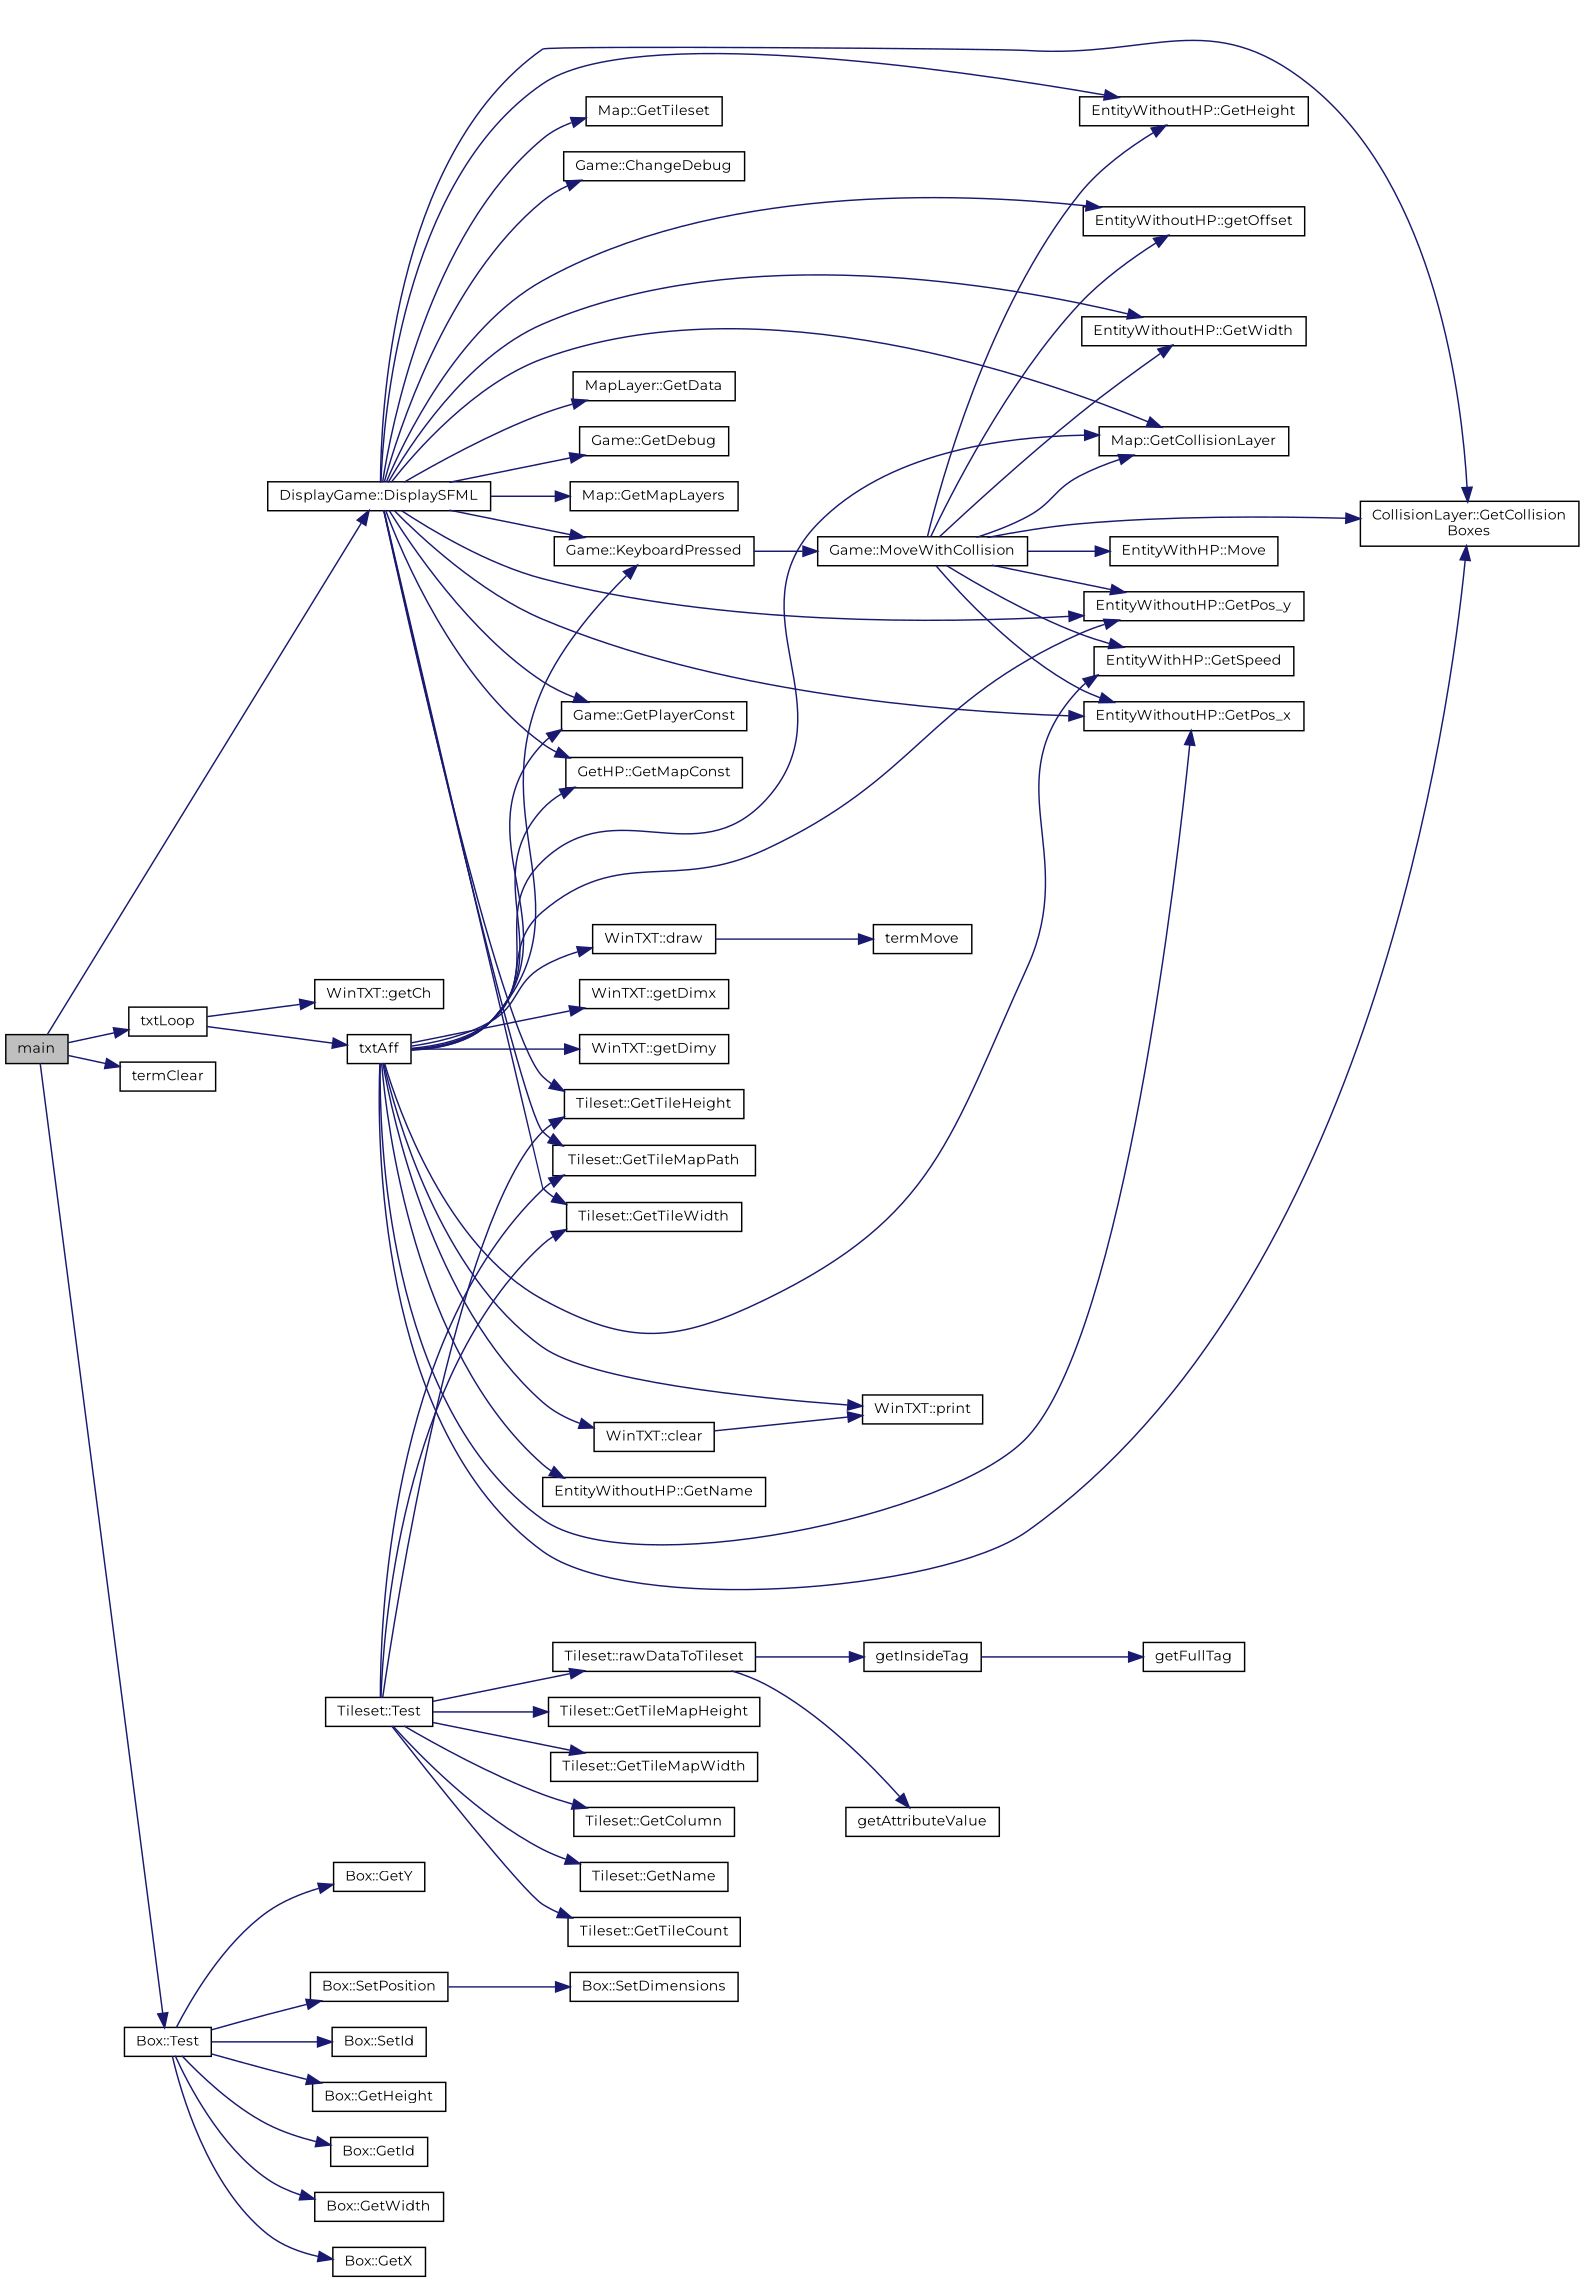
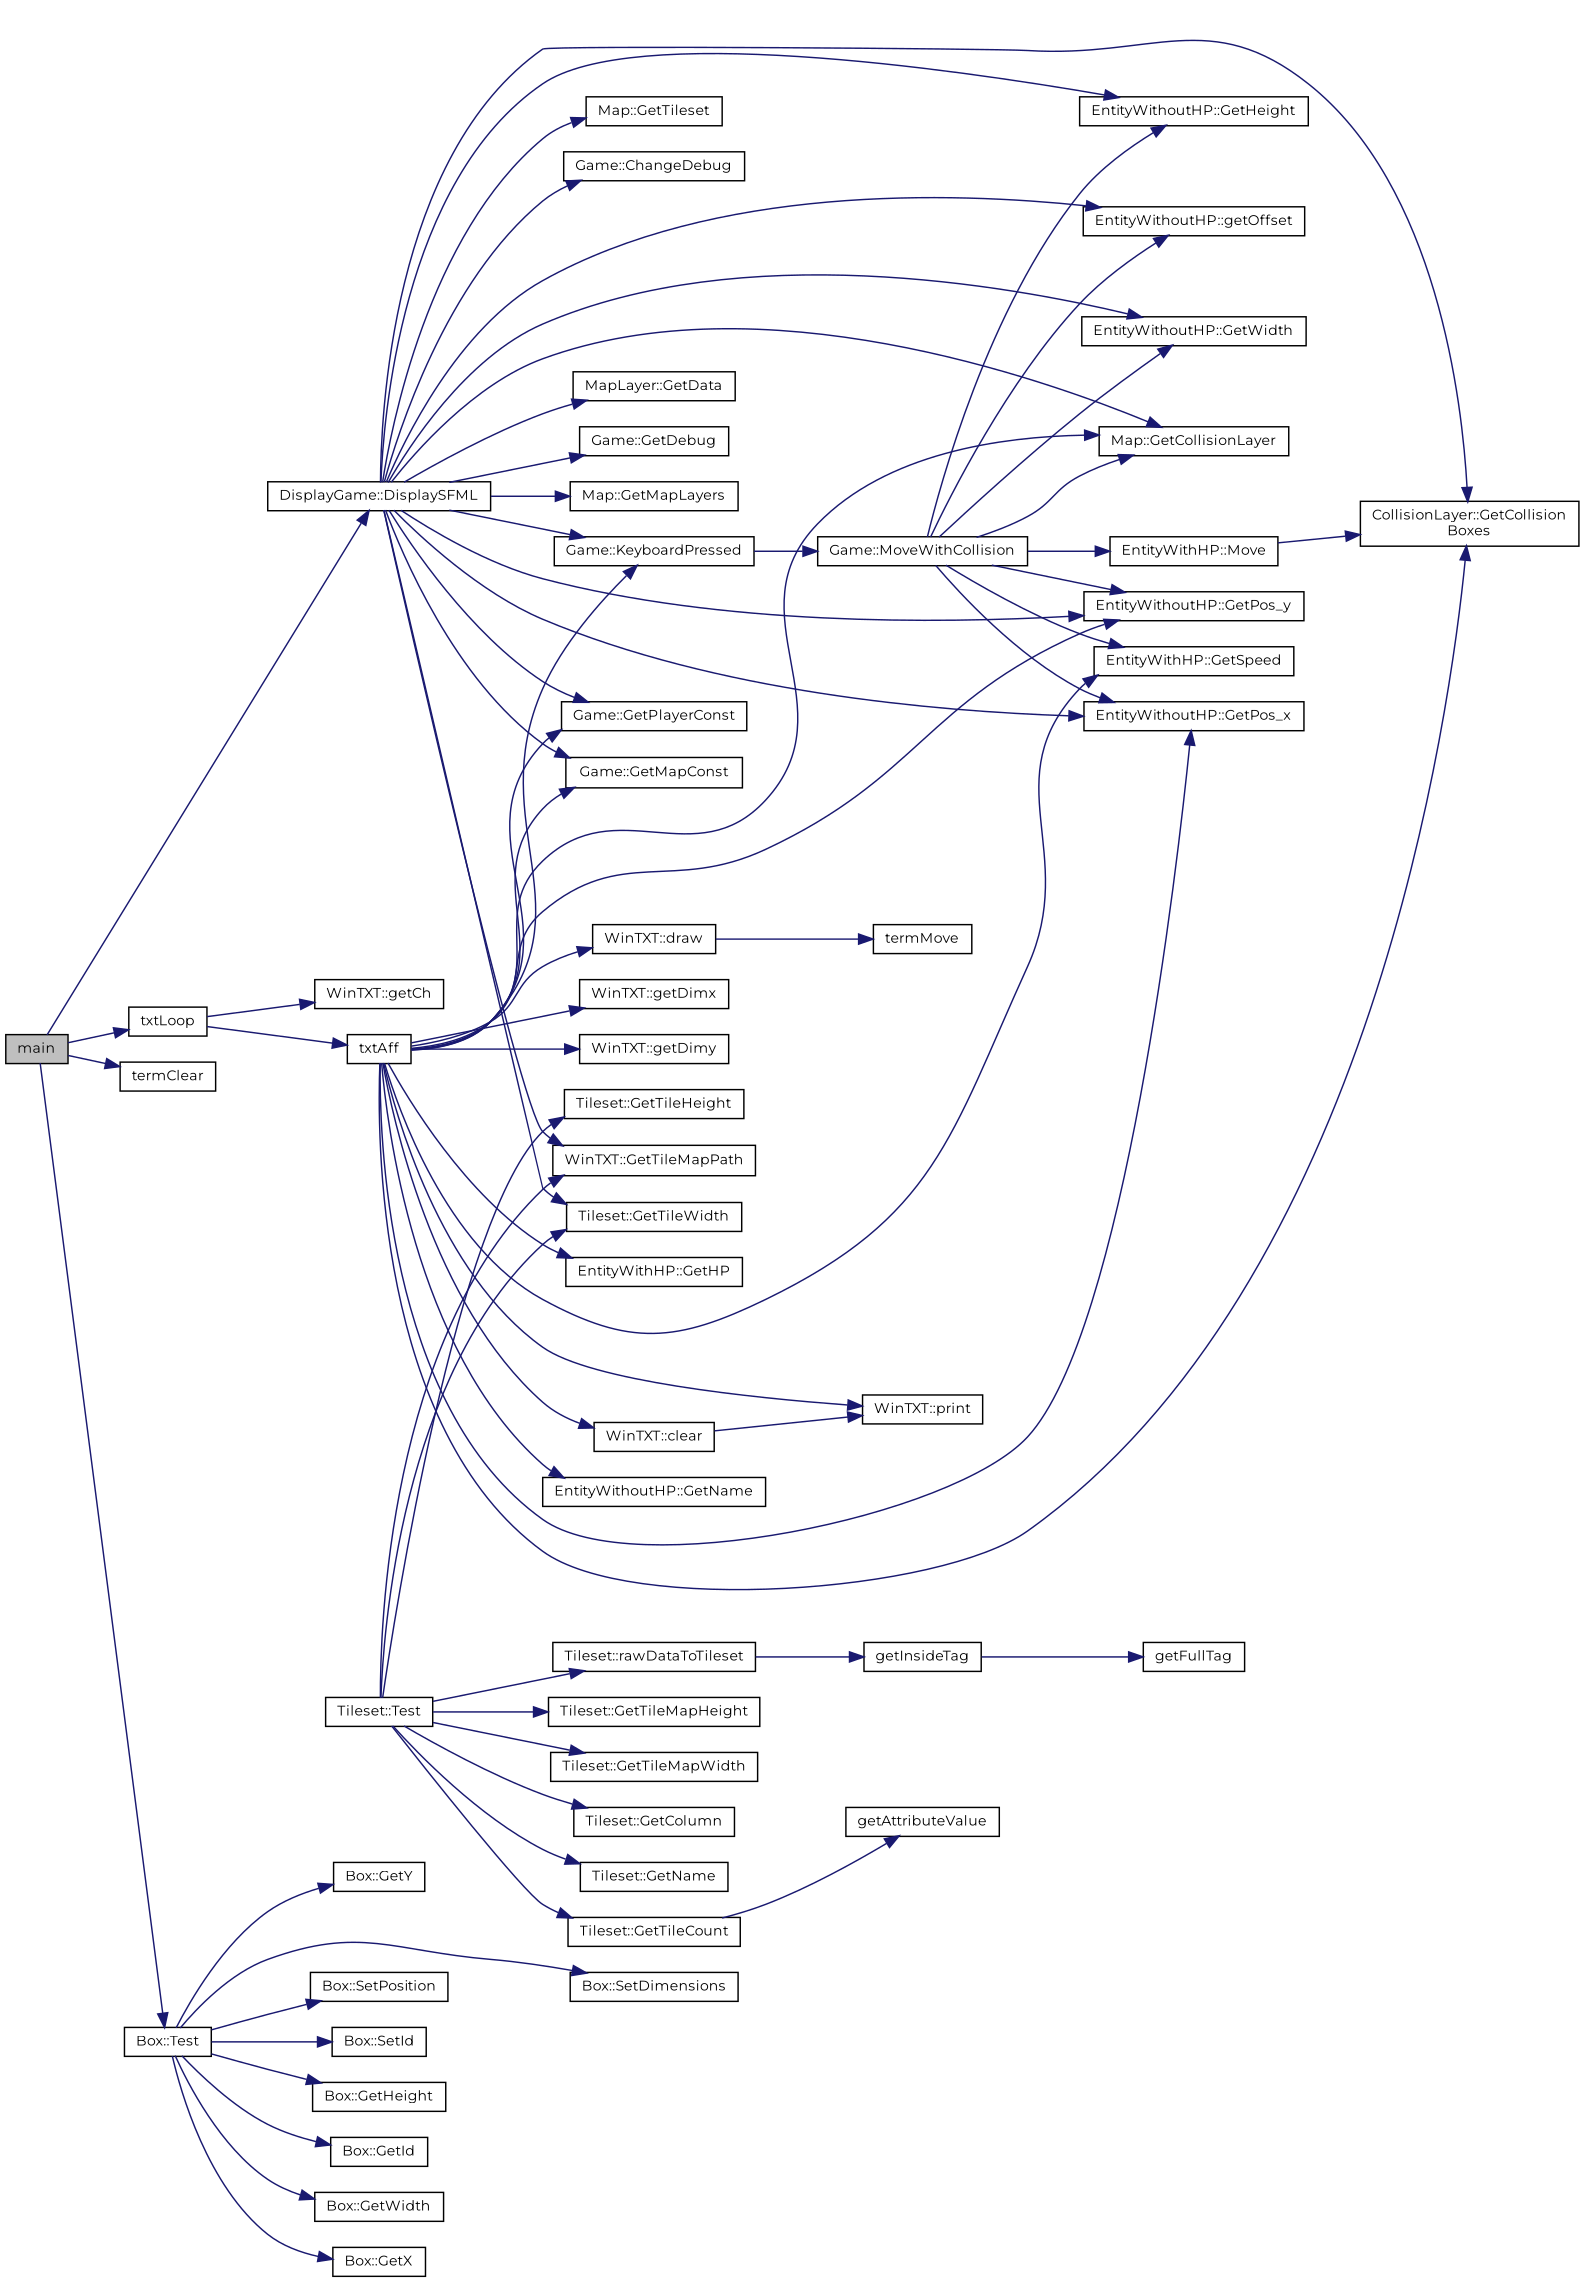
edge "Game::MoveWithCollision" -> "CollisionLayer::GetCollision Boxes": now "EntityWithHP::Move" -> "CollisionLayer::GetCollision Boxes"
node "GetHP::GetMapConst": label "GetHP::GetMapConst" -> "Game::GetMapConst"
edge "DisplayGame::DisplaySFML" -> "Tileset::GetTileHeight": removed
node "Tileset::GetTileMapPath": label "Tileset::GetTileMapPath" -> "WinTXT::GetTileMapPath"
node "EntityWithHP::GetHP": added
edge "Tileset::rawDataToTileset" -> "getAttributeValue": now "Tileset::GetTileCount" -> "getAttributeValue"
edge "Box::SetPosition" -> "Box::SetDimensions": now "Box::Test" -> "Box::SetDimensions"
